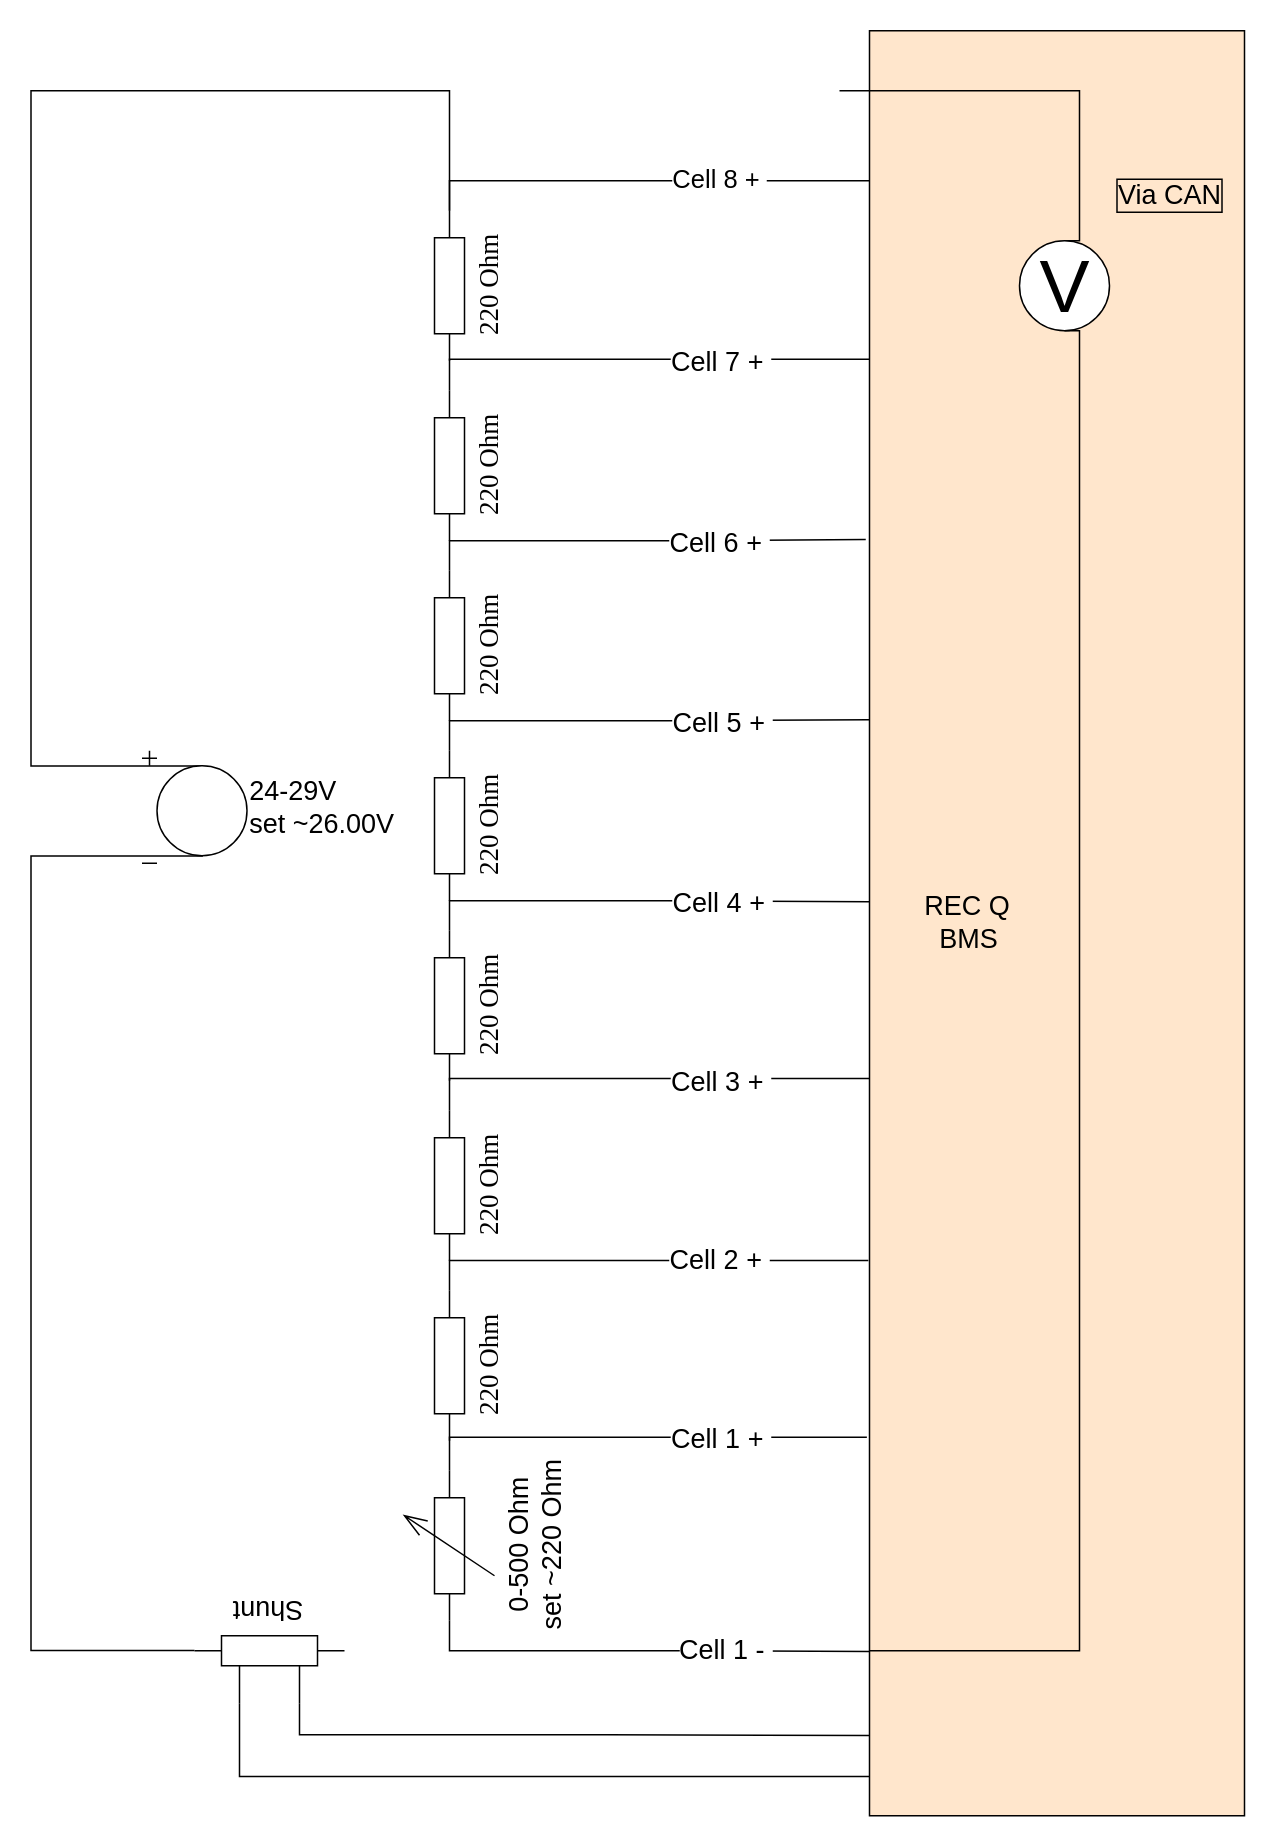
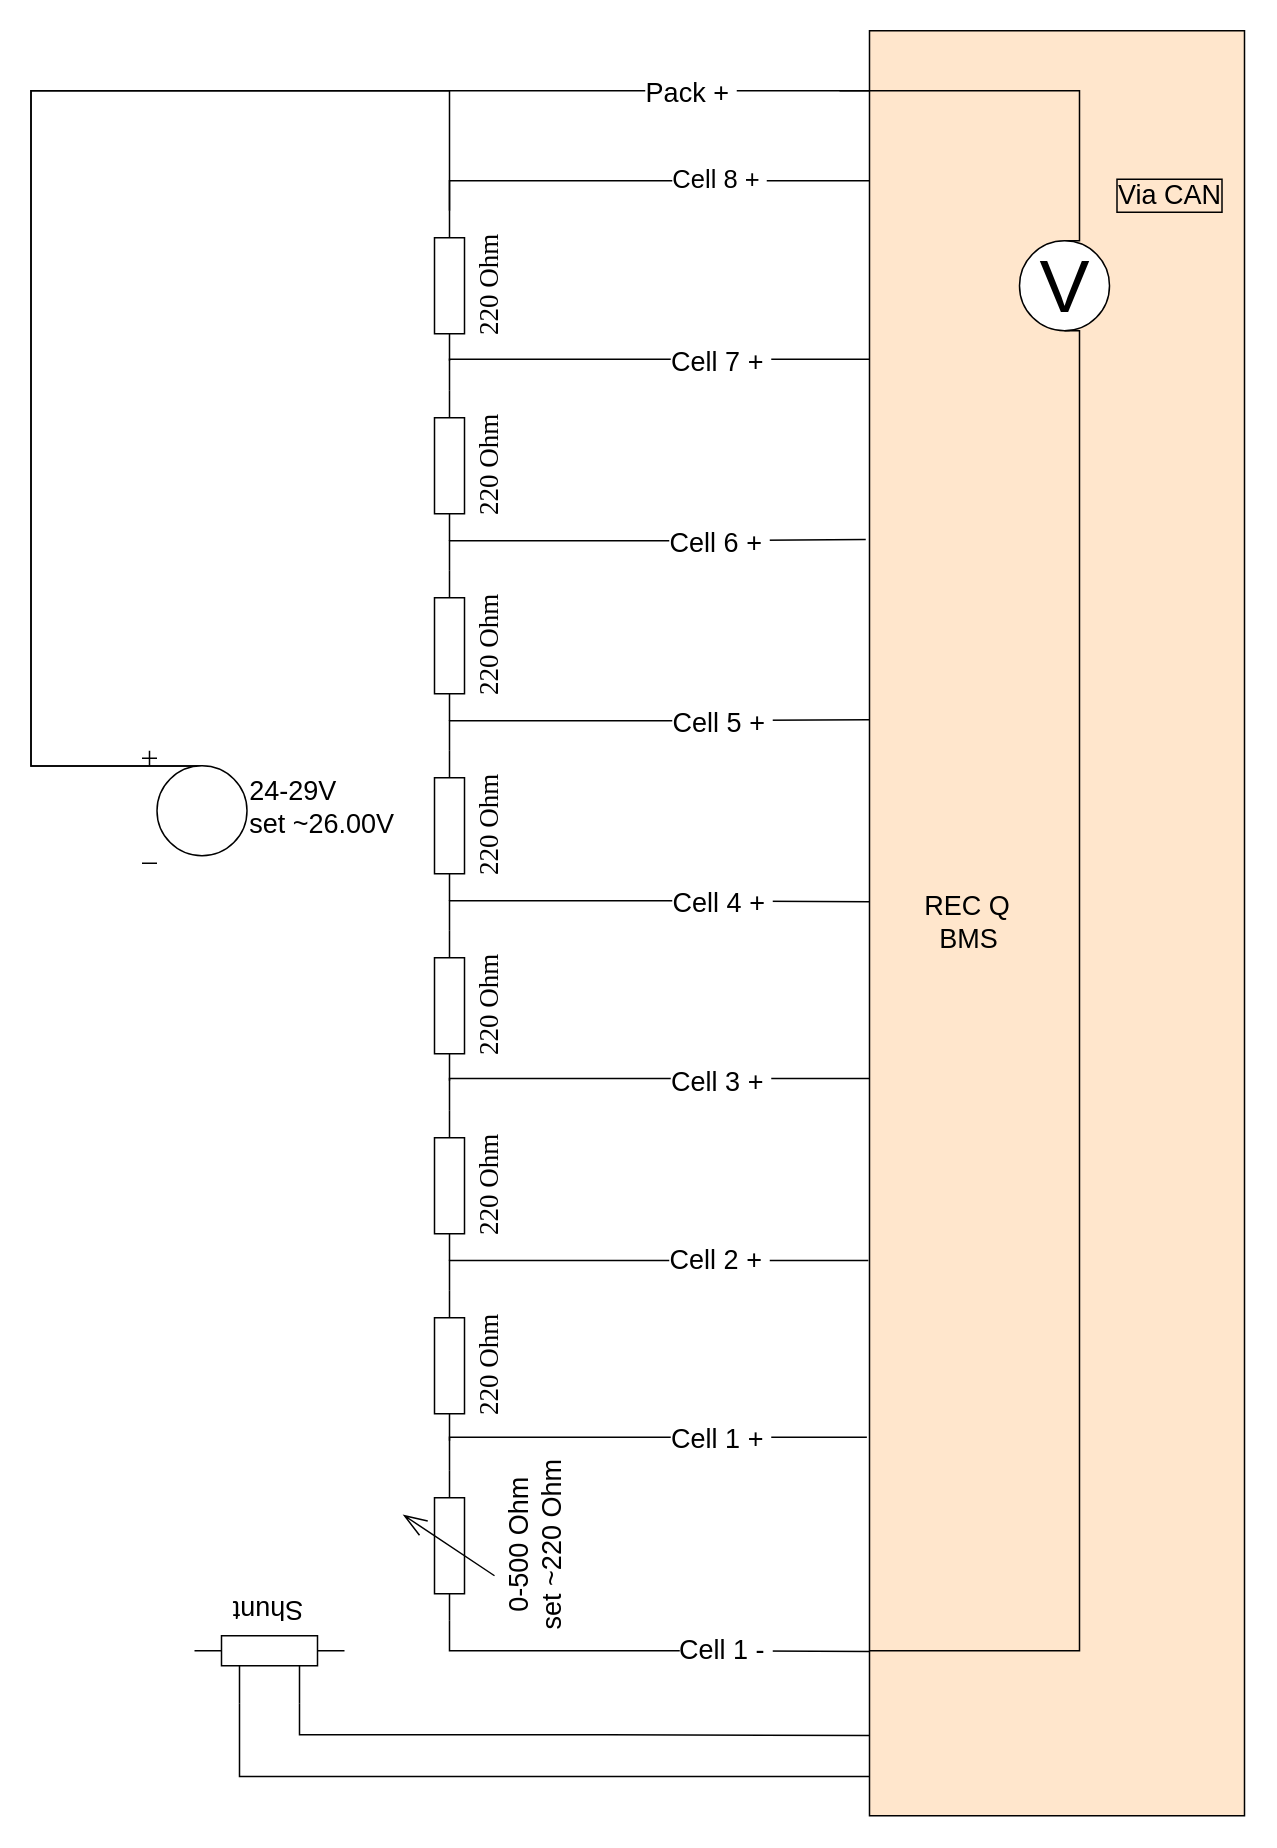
edge "24-29Vset ~26.00V" -- "REC Q BMS": added, label "Pack +"
edge "24-29Vset ~26.00V" -- "Shunt": removed
